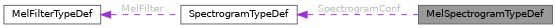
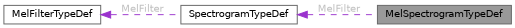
edge "MelSpectrogramTypeDef" -> "SpectrogramTypeDef": label " SpectrogramConf" -> " MelFilter"
